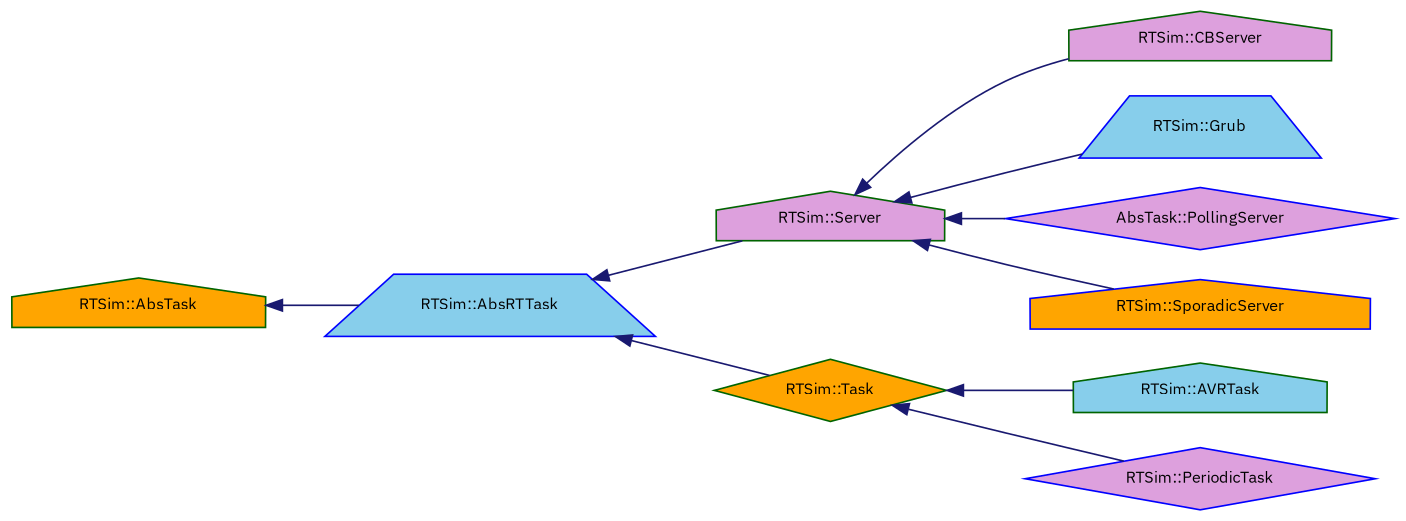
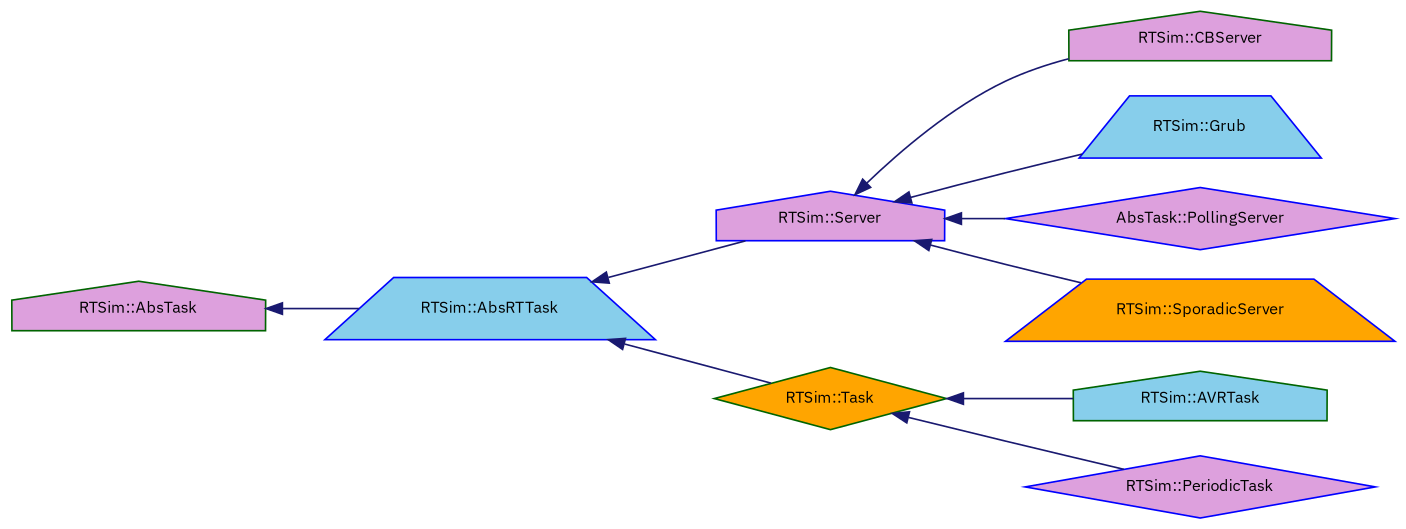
node "RTSim::Server": color darkgreen -> blue
node "RTSim::AbsTask": fillcolor orange -> plum
node "RTSim::SporadicServer": shape house -> trapezium
